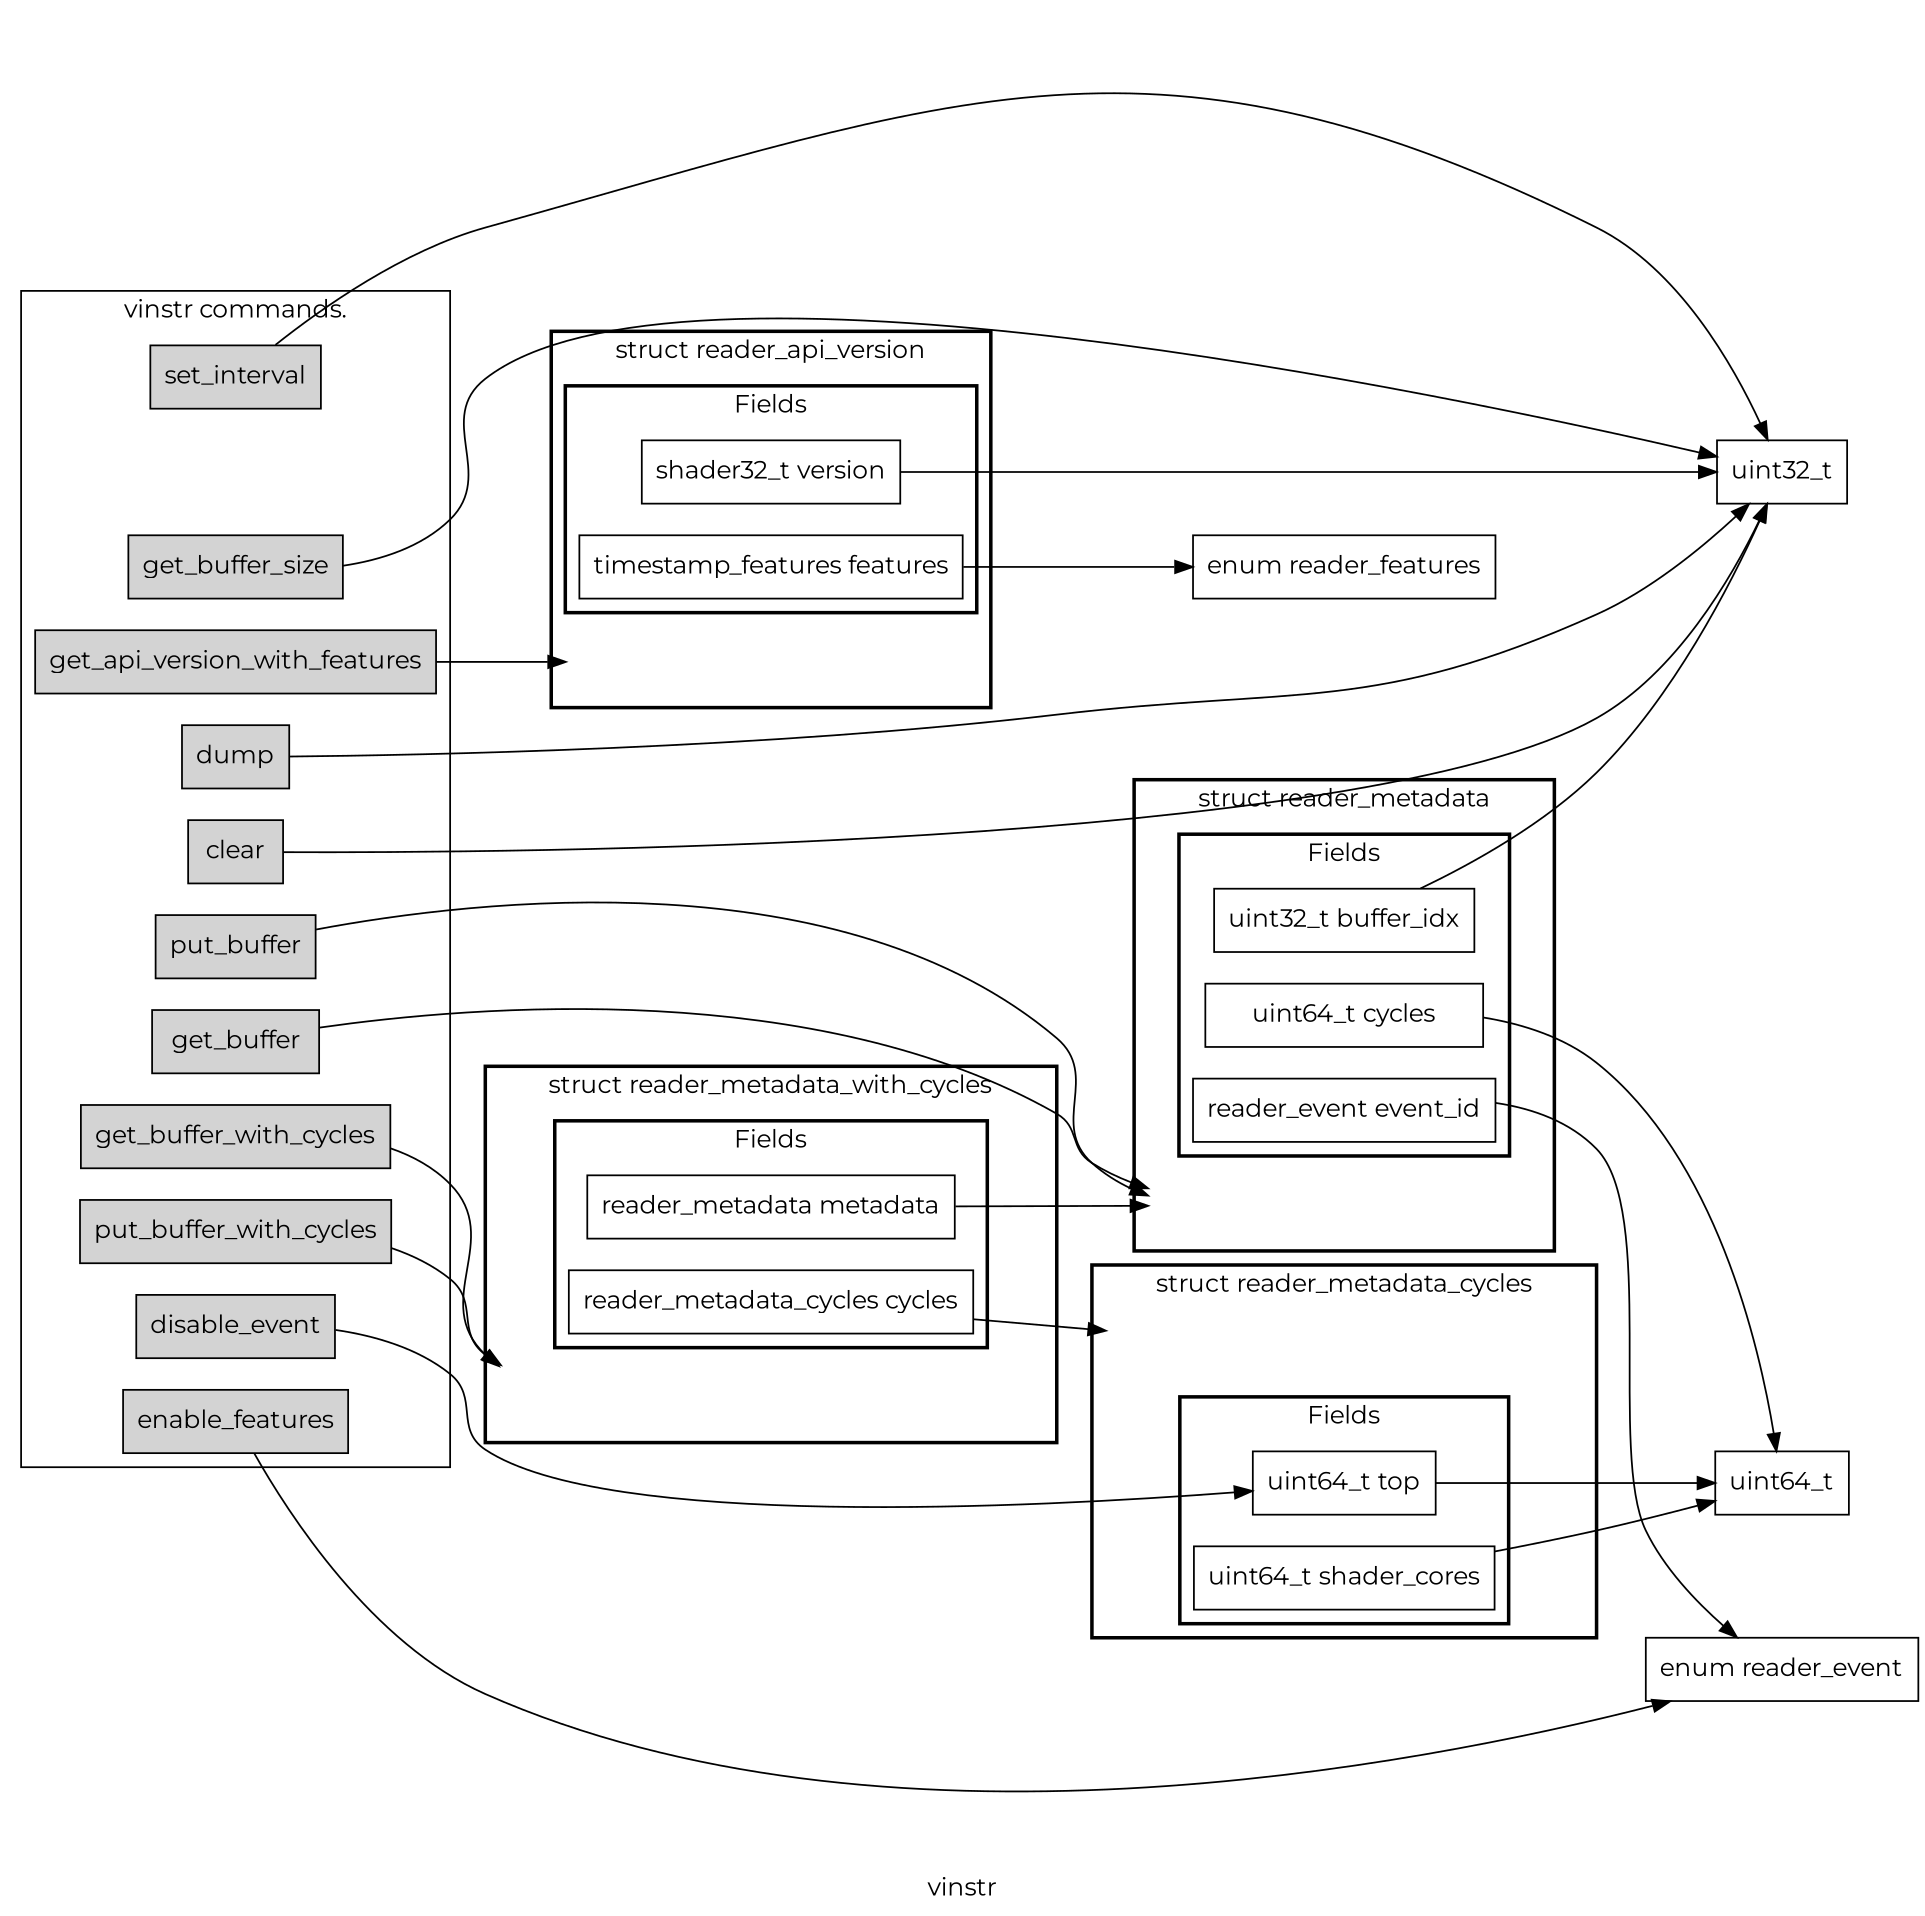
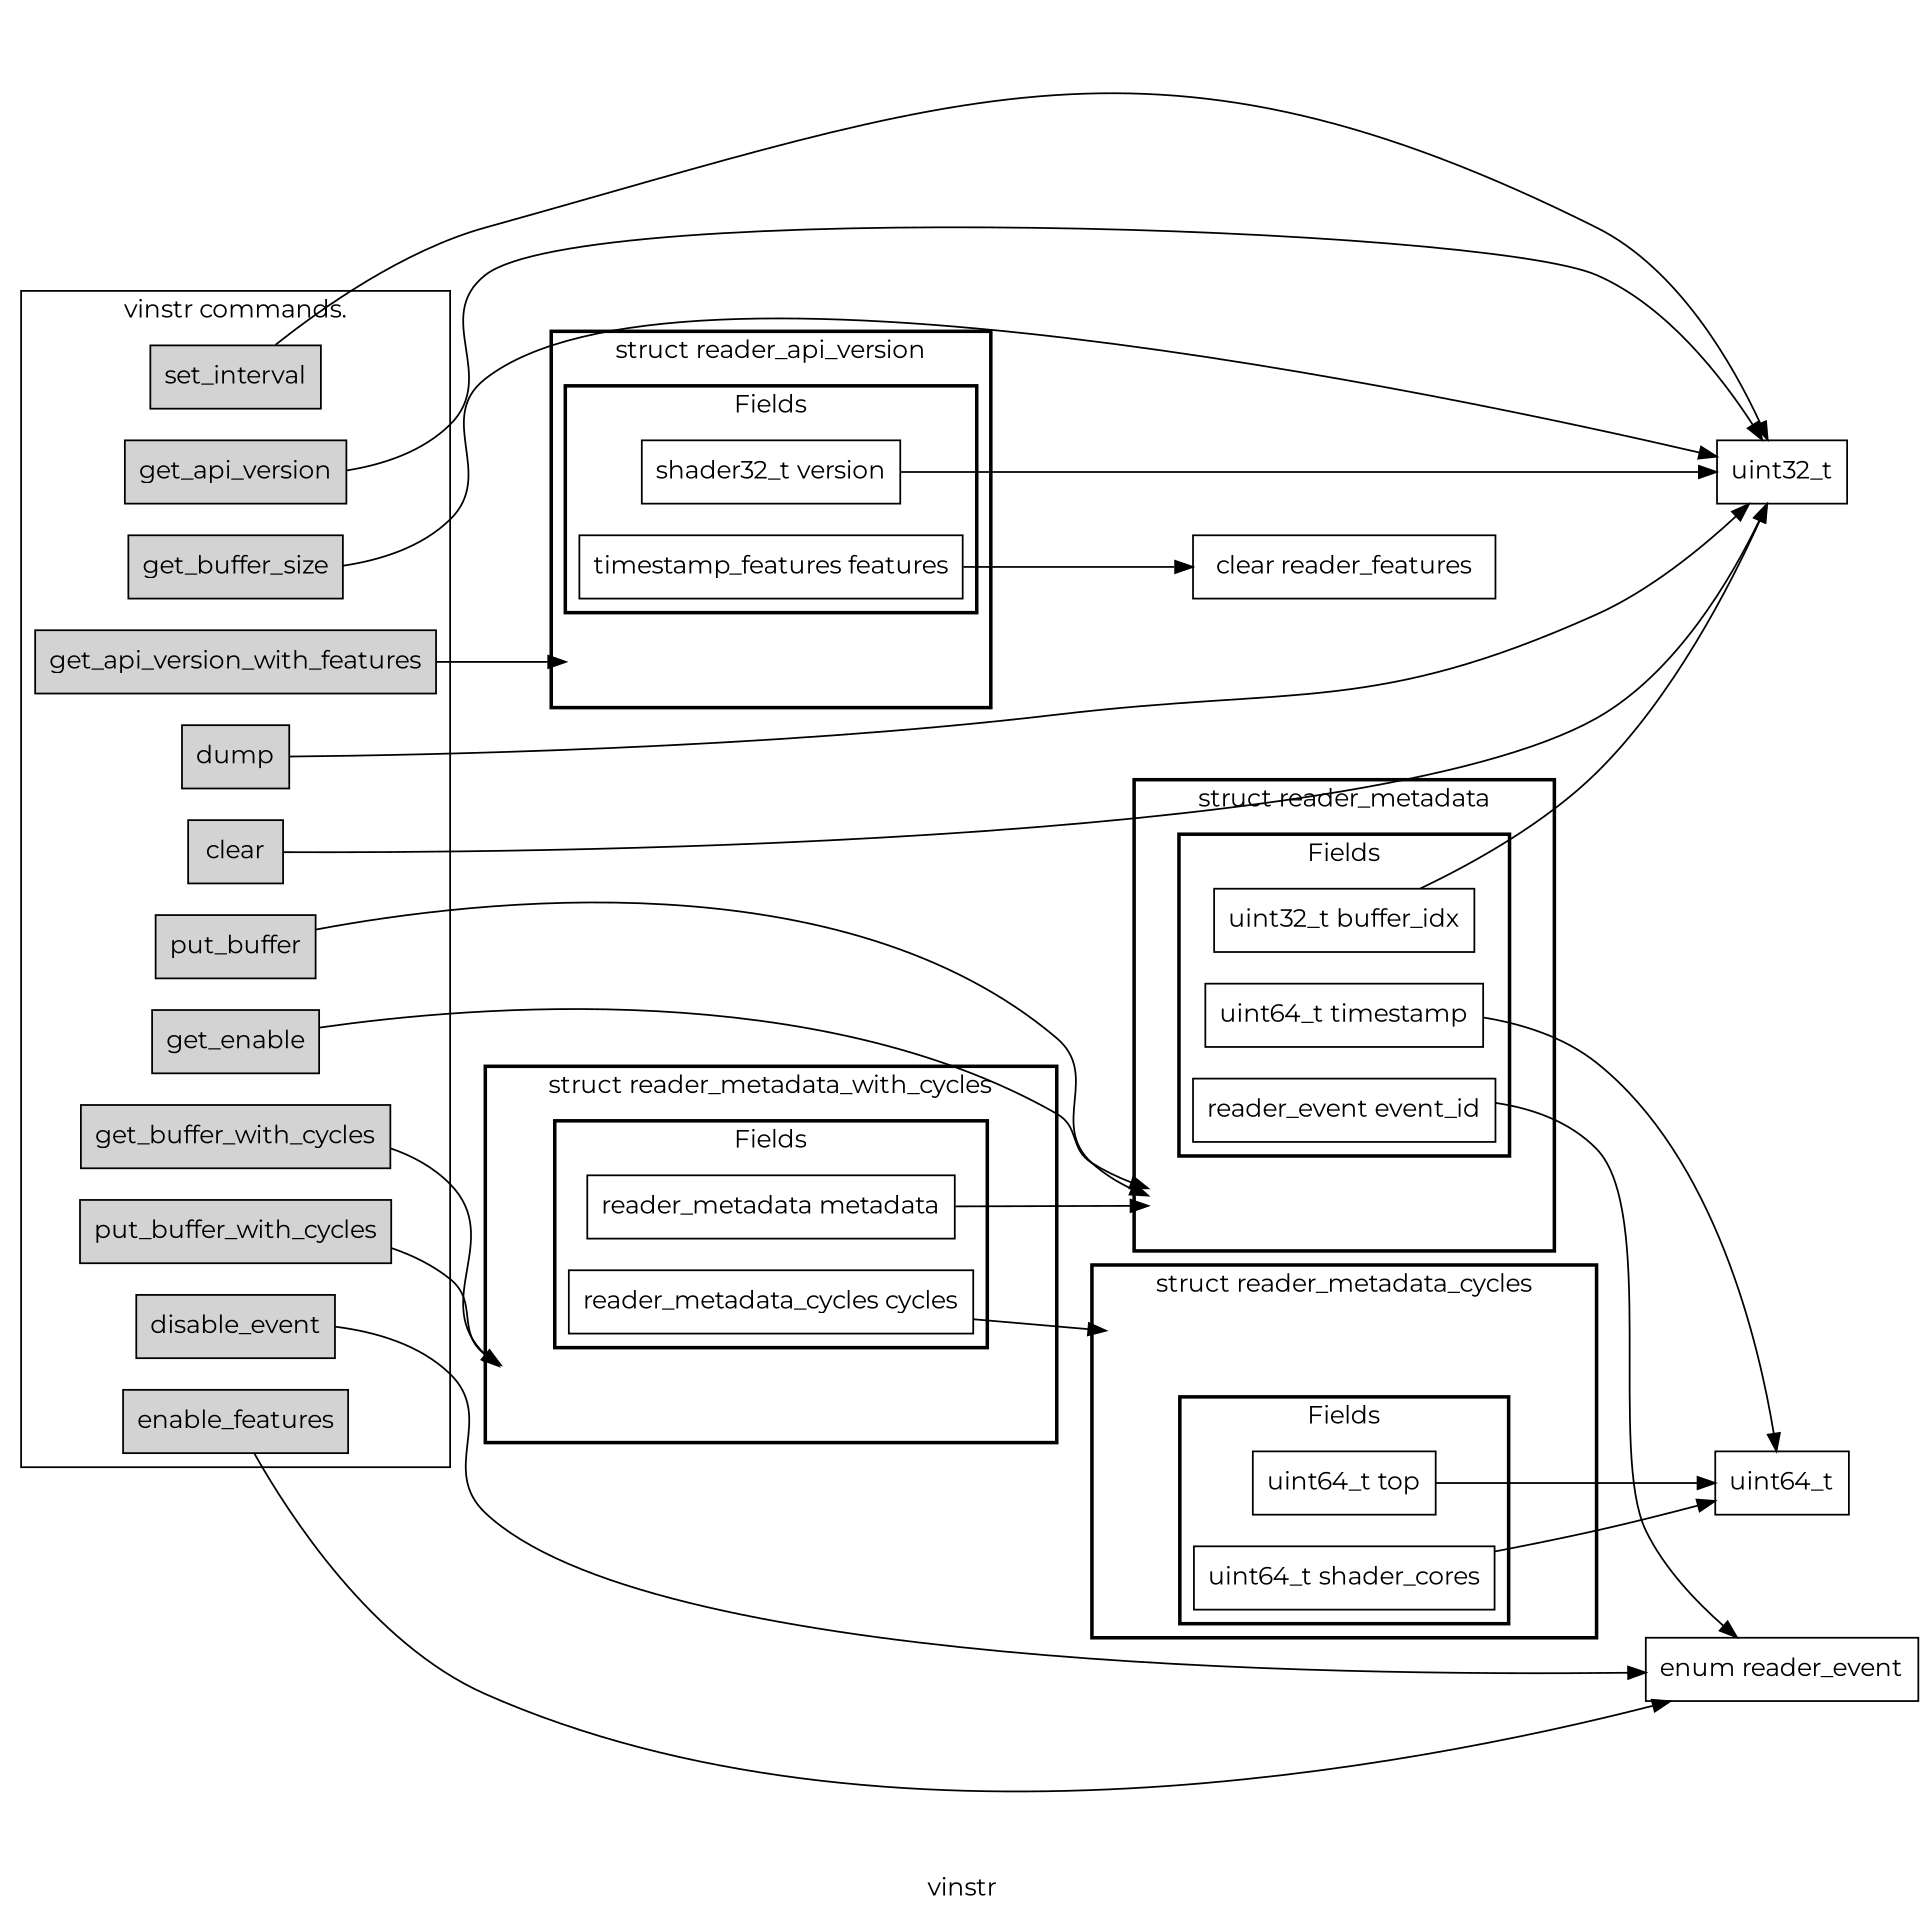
node "get_api_version": added
node "enum reader_features": label "enum reader_features" -> "clear reader_features"
node "uint64_t cycles": label "uint64_t cycles" -> "uint64_t timestamp"
node "get_buffer": label "get_buffer" -> "get_enable"
edge "disable_event" -> "uint64_t top": now "disable_event" -> "enum reader_event"
